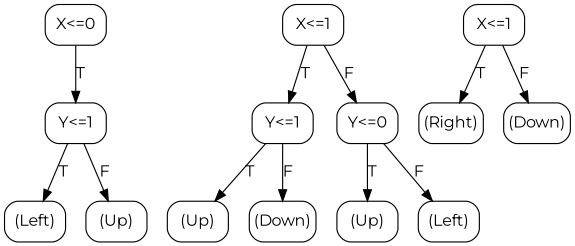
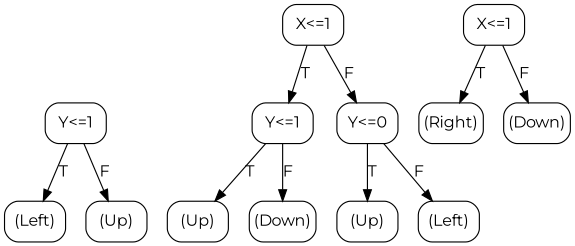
node "X<=0": removed
